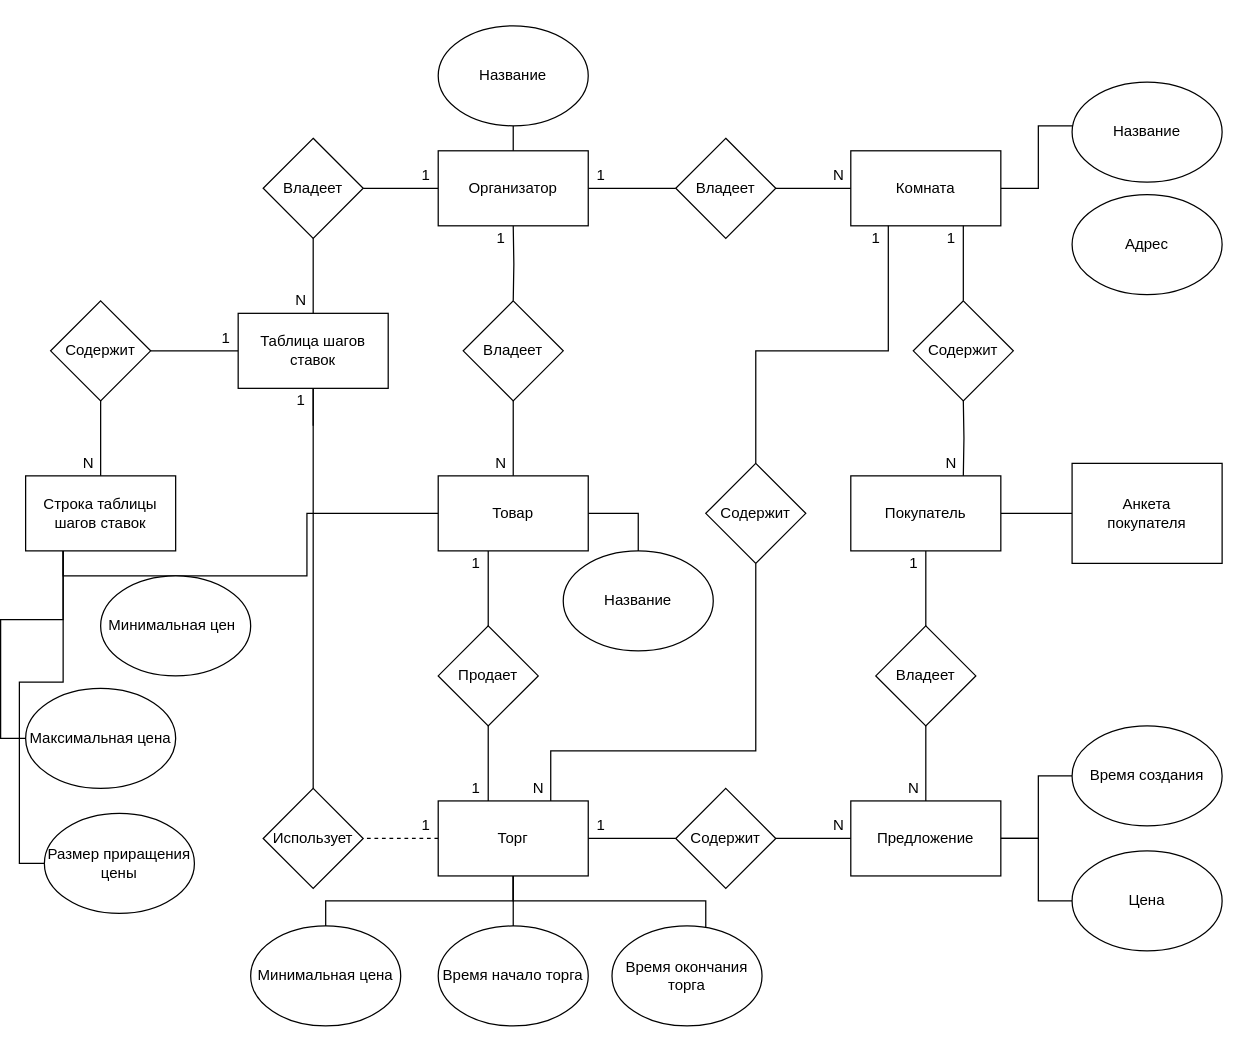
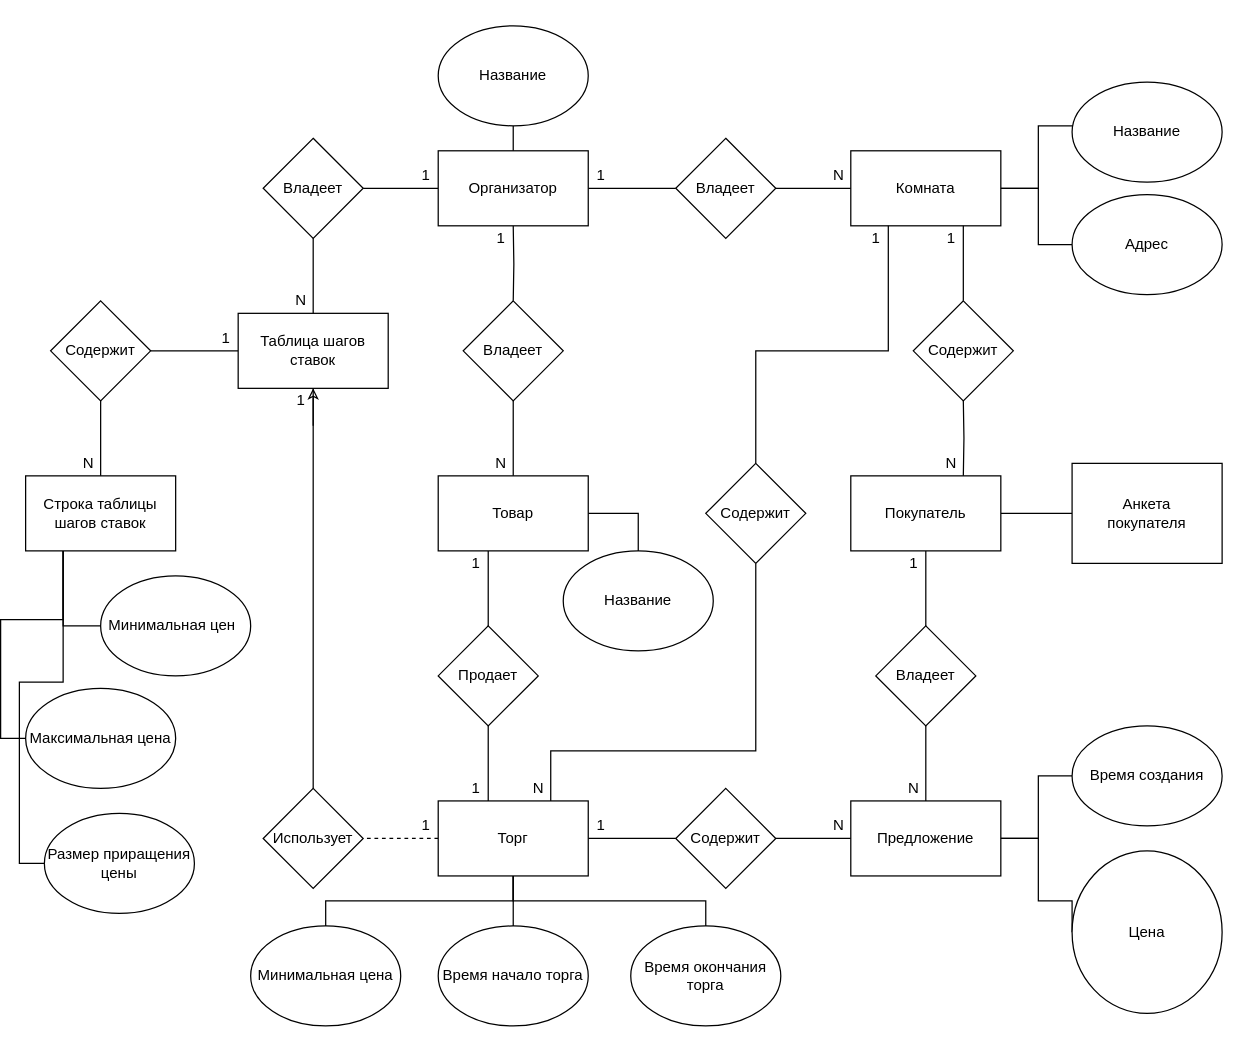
edge "Комната" -- "Адрес": added
edge "Таблица шагов ставок" -- "Использует": arrowhead none -> classic
edge "Строка таблицы шагов ставок" -- "Товар": now "Строка таблицы шагов ставок" -- "Минимальная цен"
node "Цена": size 150x100 -> 150x163
node "Время окончания торга": moved (687, 976) -> (706, 976)
